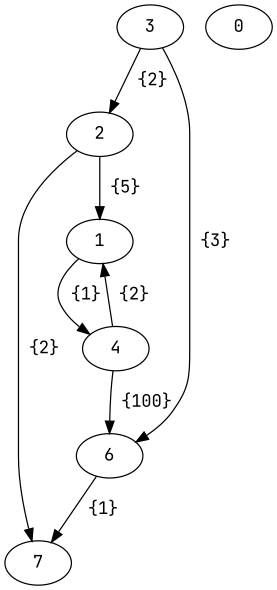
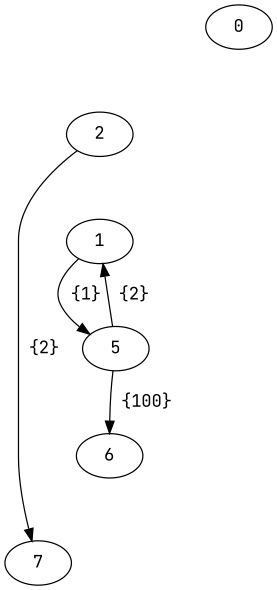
node "3": removed
edge "2" -> "1": removed, label "{5}"
node "4": label "4" -> "5"
edge "6" -> "7": removed, label "{1}"
